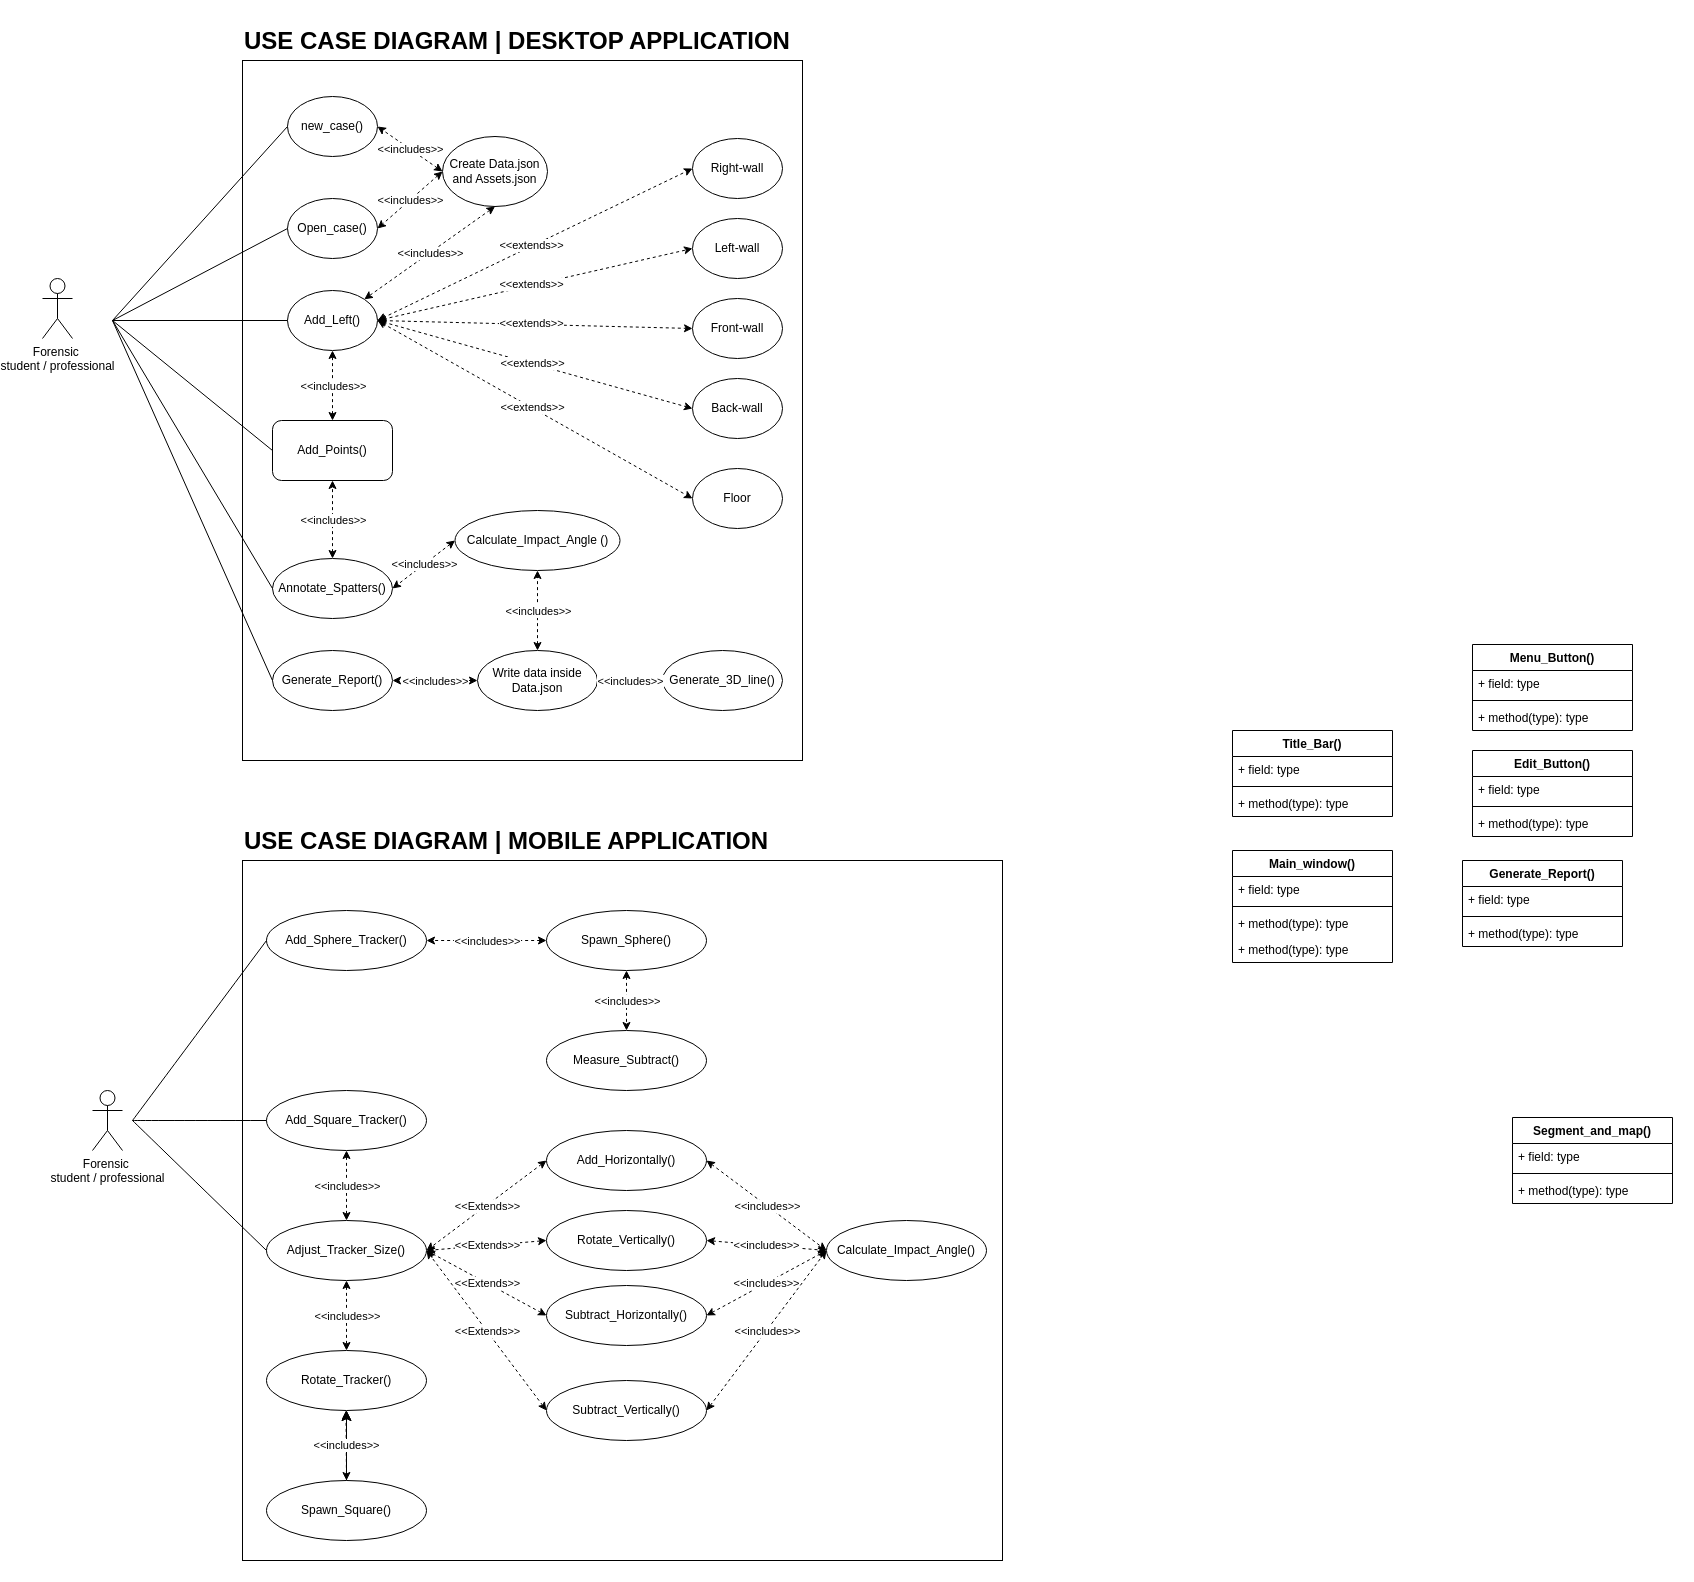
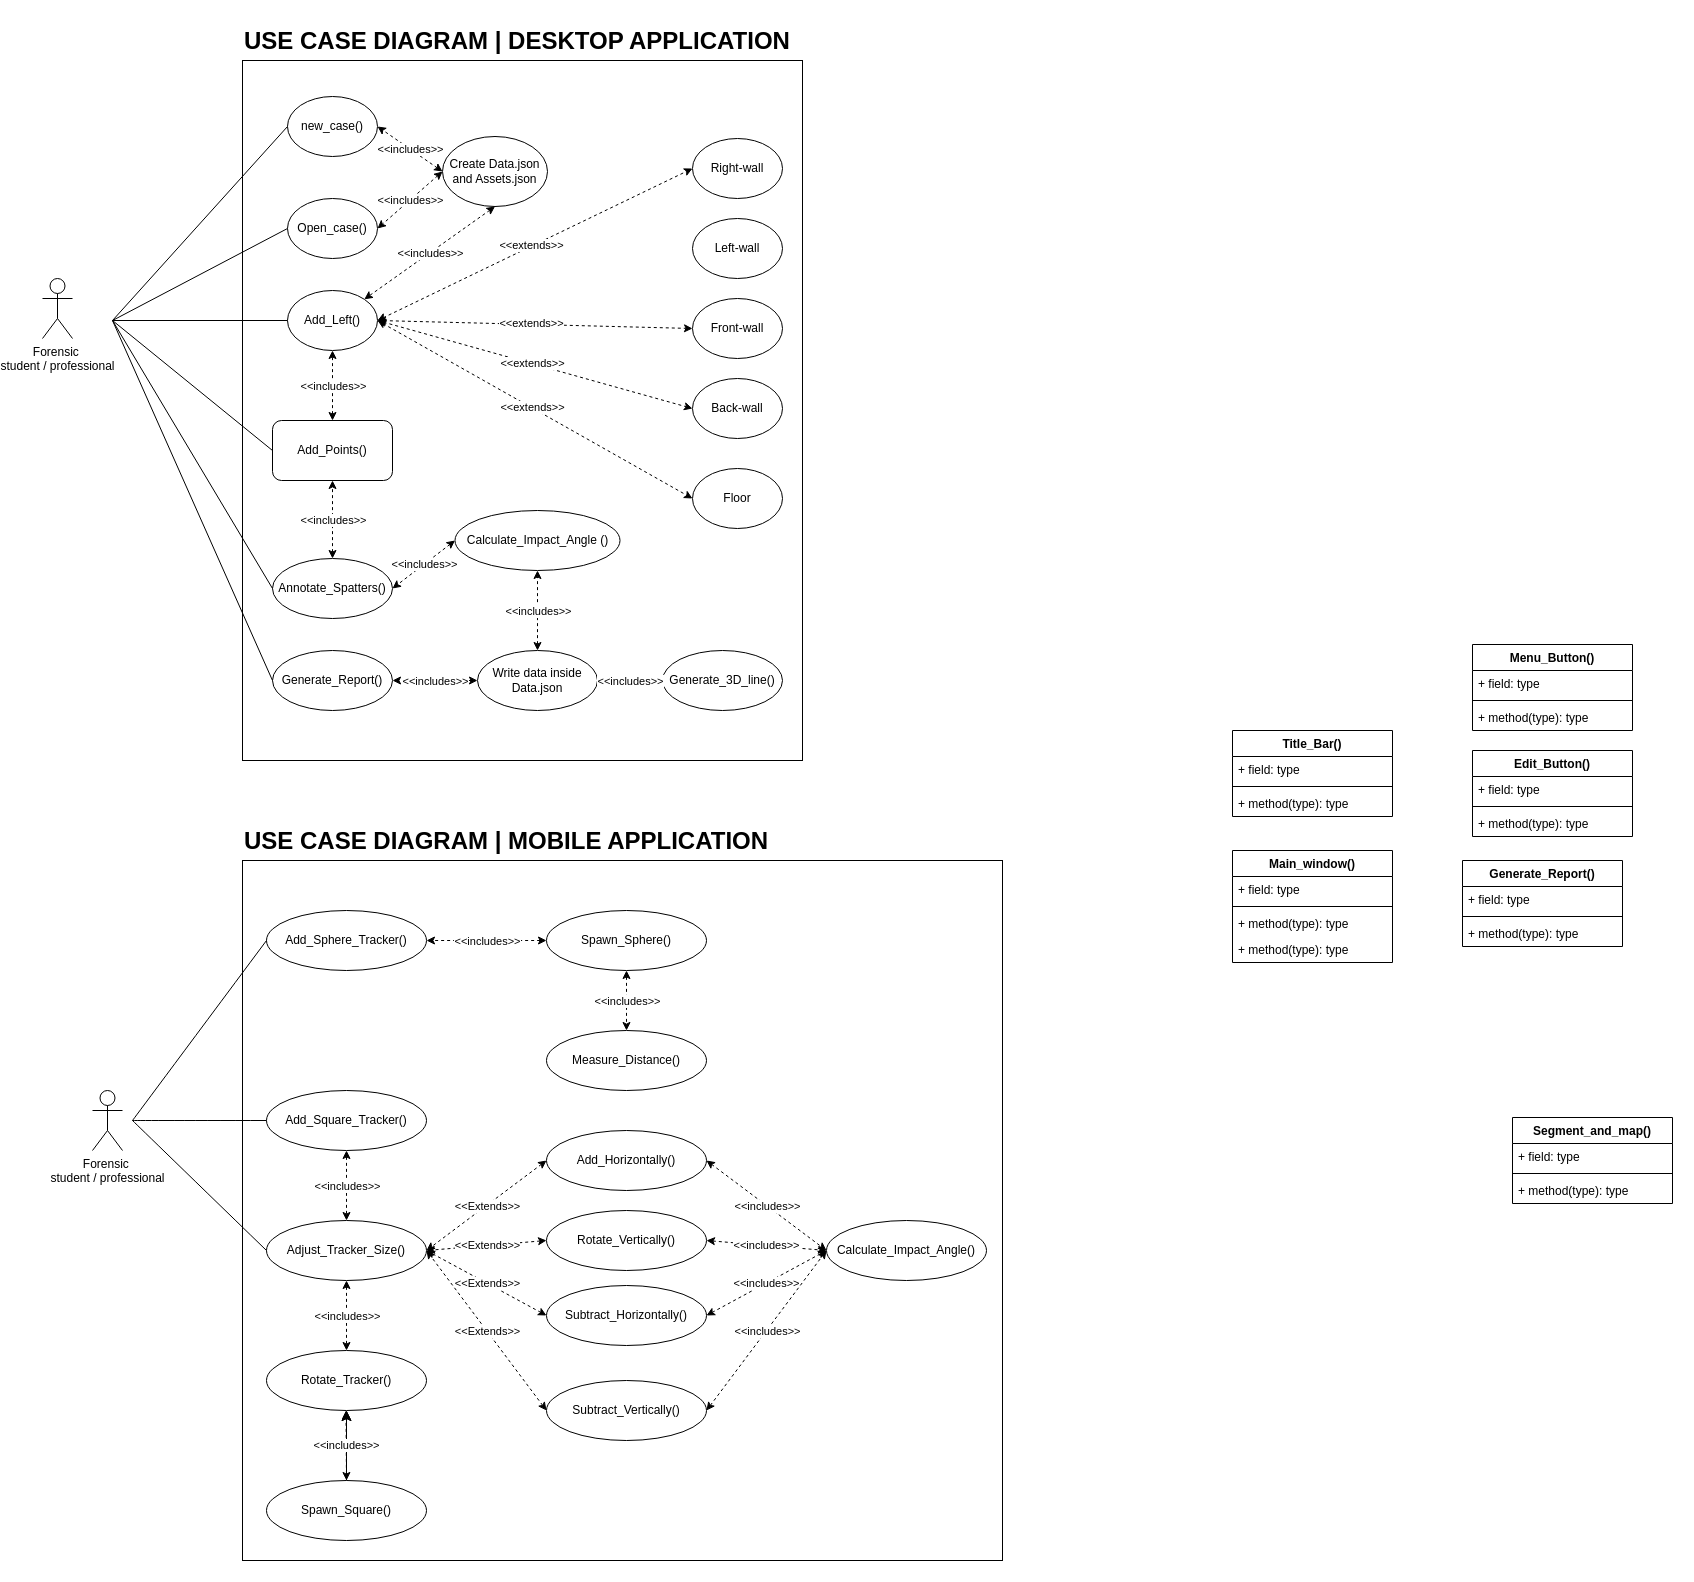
edge "Left-wall" -- "Add_Left()": removed, label "<<extends>>"
node "Measure_Subtract()": label "Measure_Subtract()" -> "Measure_Distance()"
